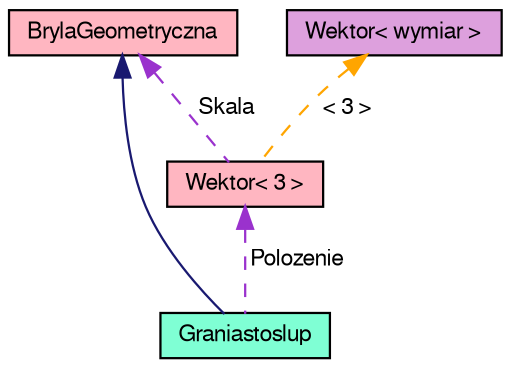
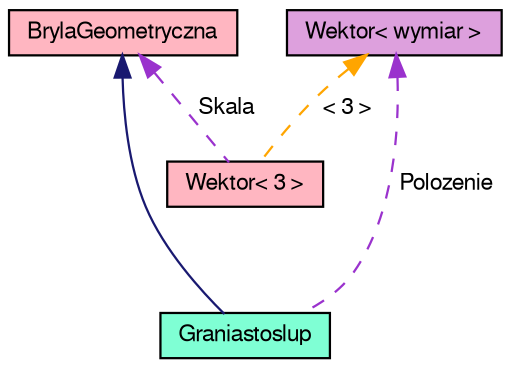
edge "Graniastoslup" -> "Wektor< 3 >": now "Graniastoslup" -> "Wektor< wymiar >"
